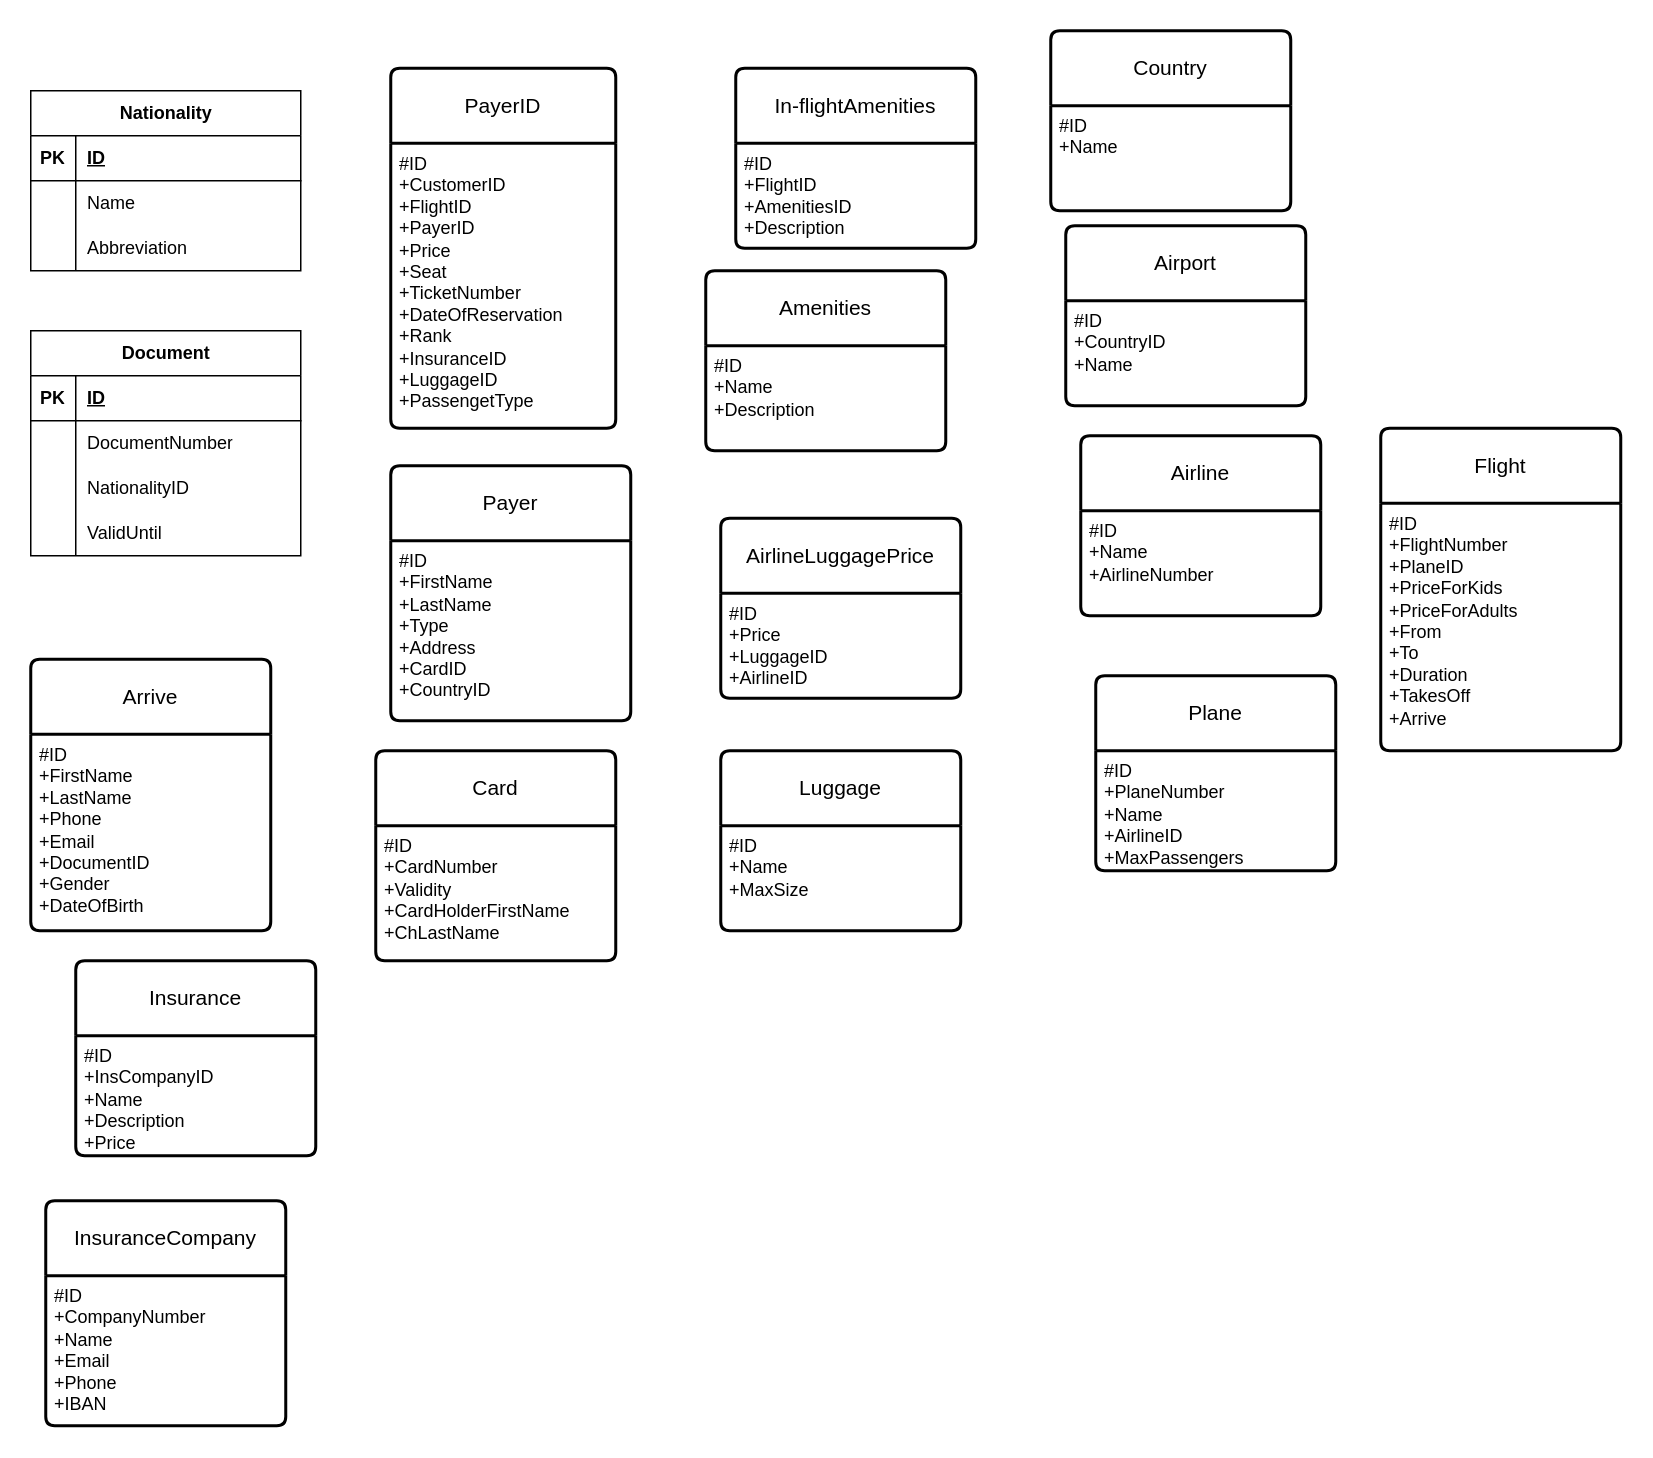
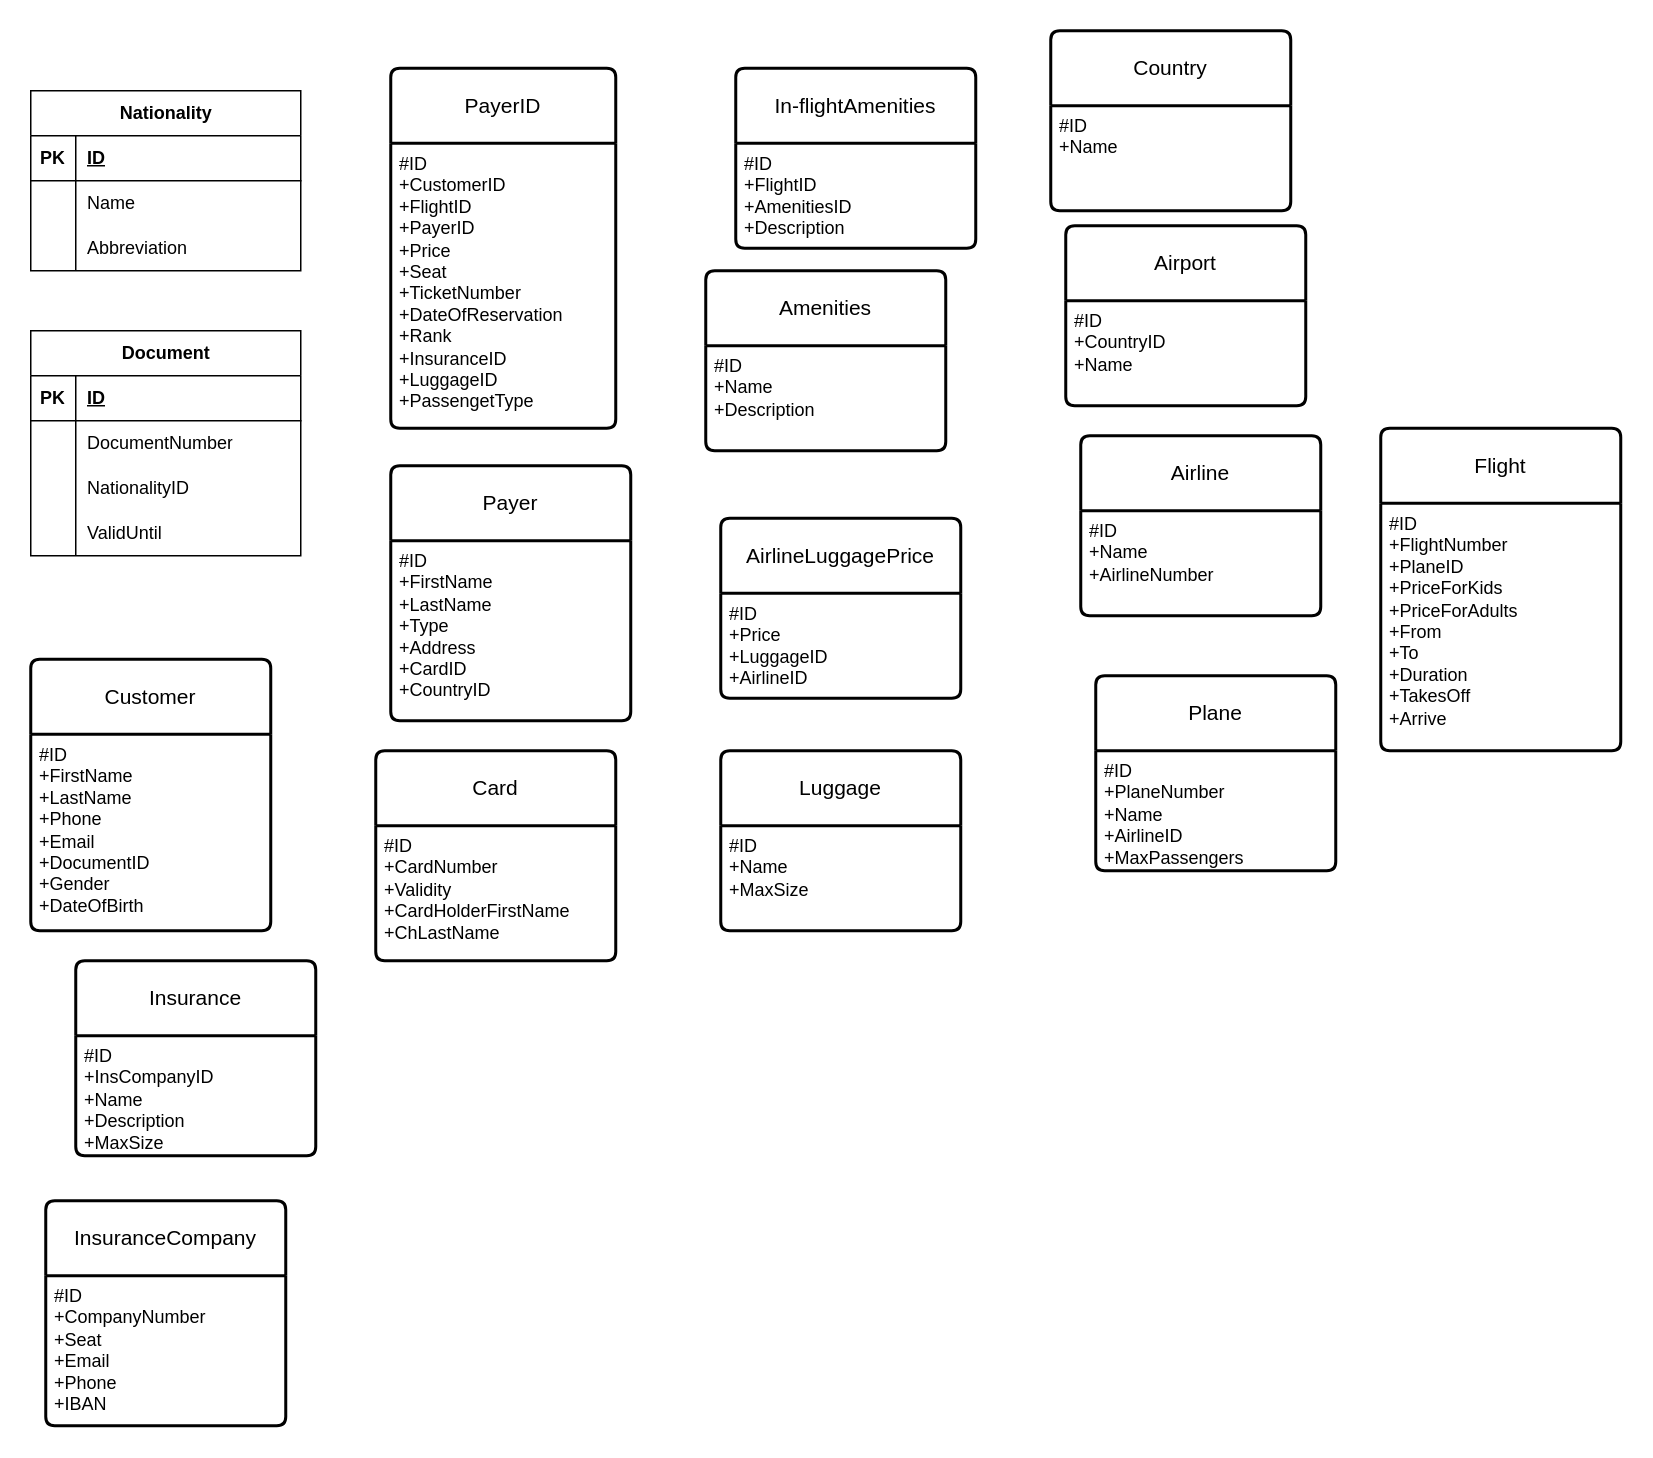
node "Arrive": label "Arrive" -> "Customer"
node "#ID +InsCompanyID +Name +Description +Price": label "#ID +InsCompanyID +Name +Description +Price" -> "#ID +InsCompanyID +Name +Description +MaxSize"
node "#ID +CompanyNumber +Name +Email +Phone +IBAN": label "#ID +CompanyNumber +Name +Email +Phone +IBAN" -> "#ID +CompanyNumber +Seat +Email +Phone +IBAN"
